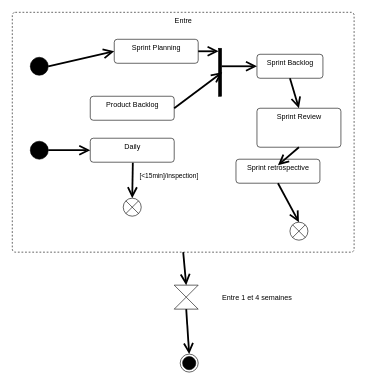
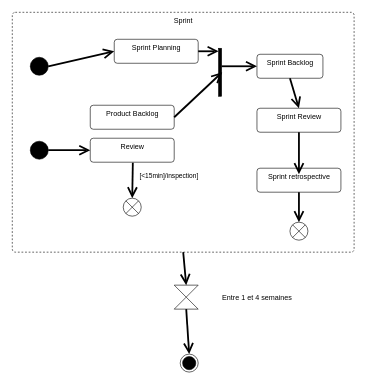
node "Entre": label "Entre" -> "Sprint"
node "Product Backlog": moved (132, 108) -> (132, 117)
node "Sprint Review": size 84x39 -> 84x24
node "Daily": label "Daily" -> "Review"
node "Sprint retrospective": moved (278, 171) -> (299, 180)
